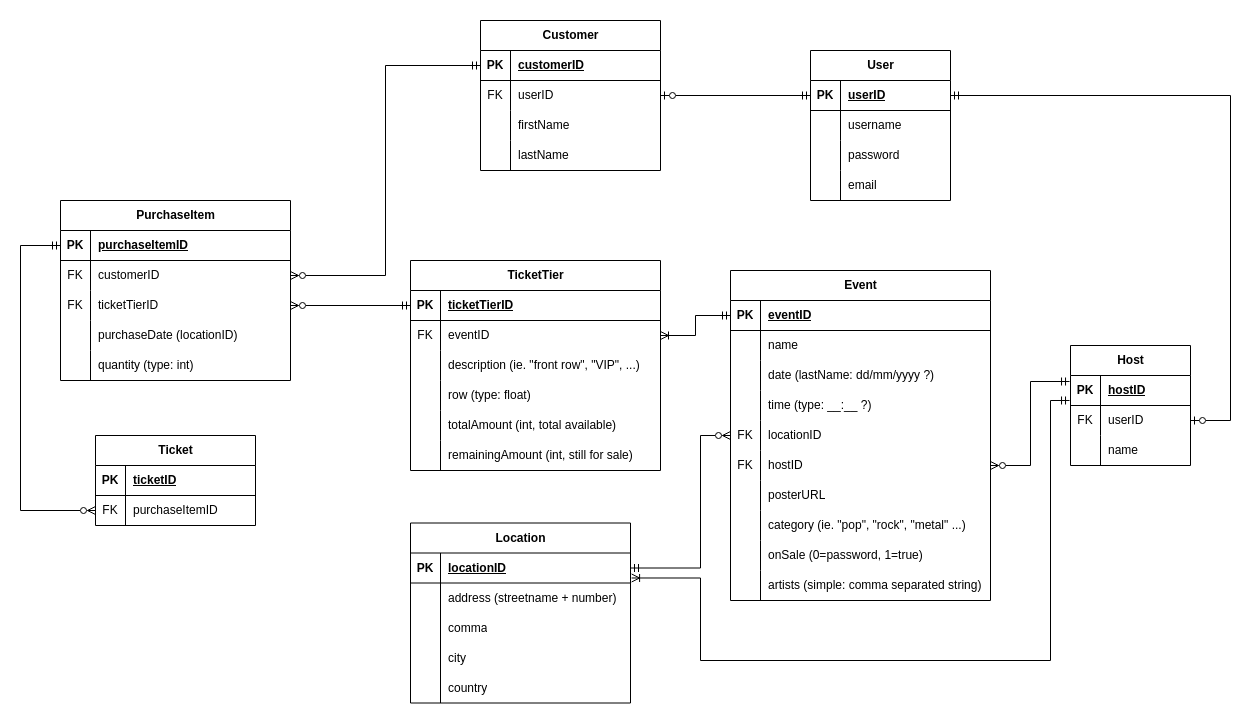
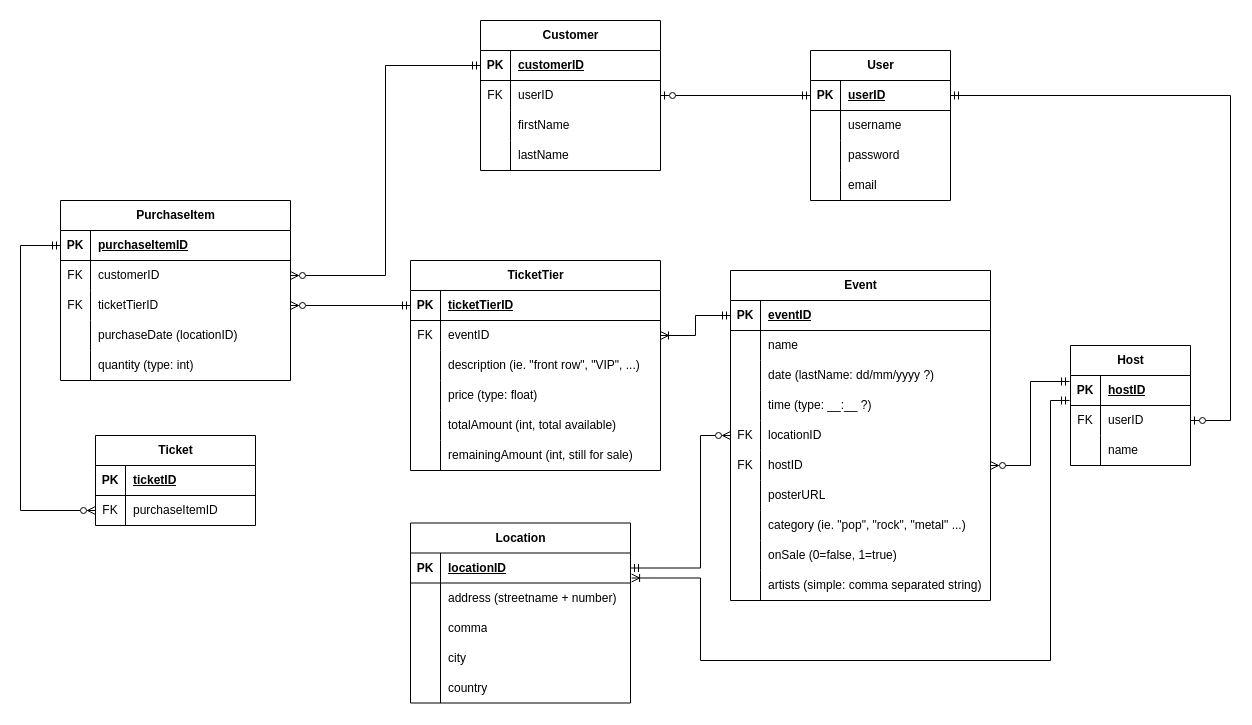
node "row (type: float)": label "row (type: float)" -> "price (type: float)"
node "onSale (0=password, 1=true)": label "onSale (0=password, 1=true)" -> "onSale (0=false, 1=true)"
